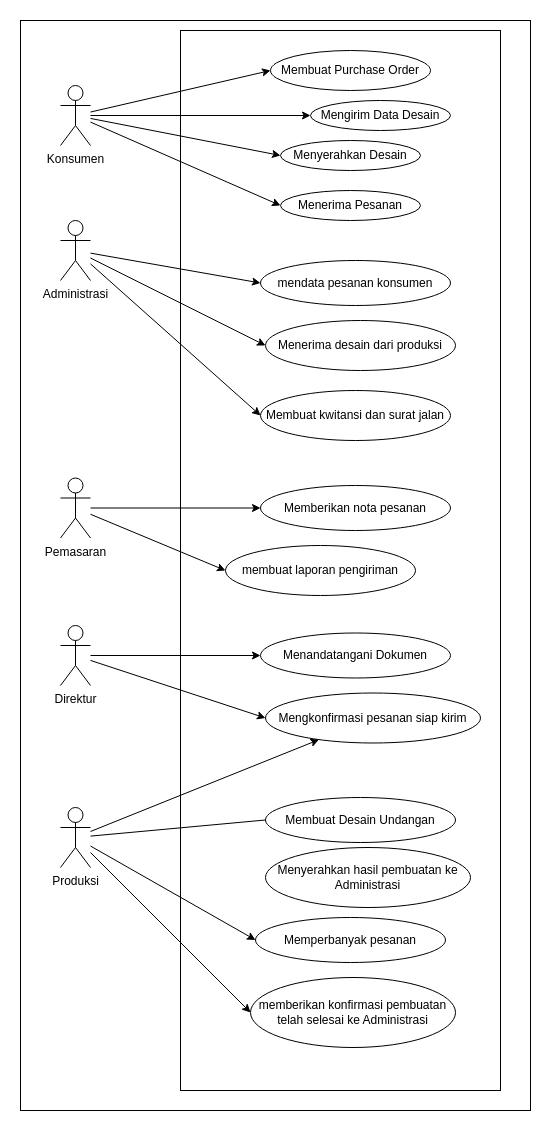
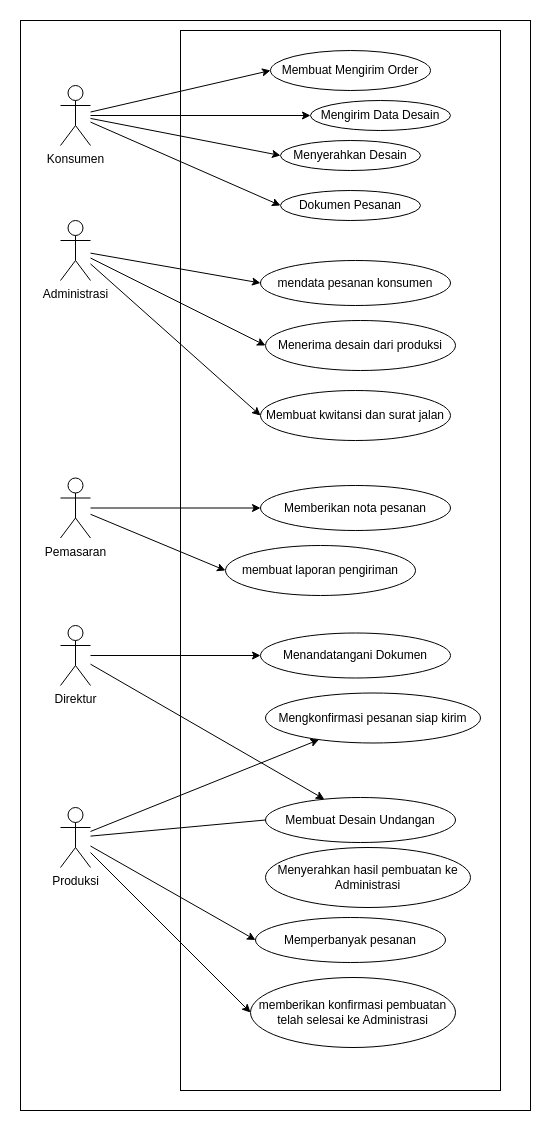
node "Membuat Purchase Order": label "Membuat Purchase Order" -> "Membuat Mengirim Order"
node "Menerima Pesanan": label "Menerima Pesanan" -> "Dokumen Pesanan"
edge "Direktur" -> "Mengkonfirmasi pesanan siap kirim": now "Direktur" -> "Membuat Desain Undangan"
